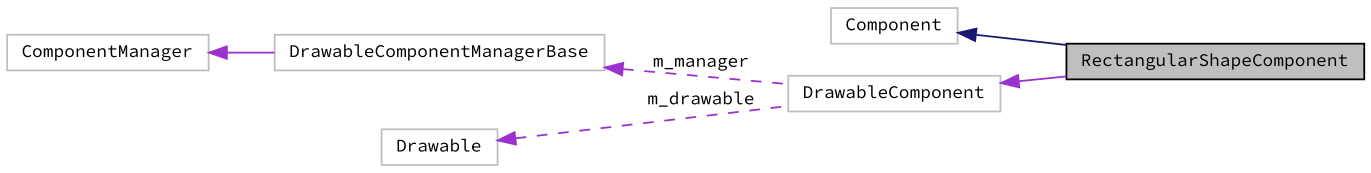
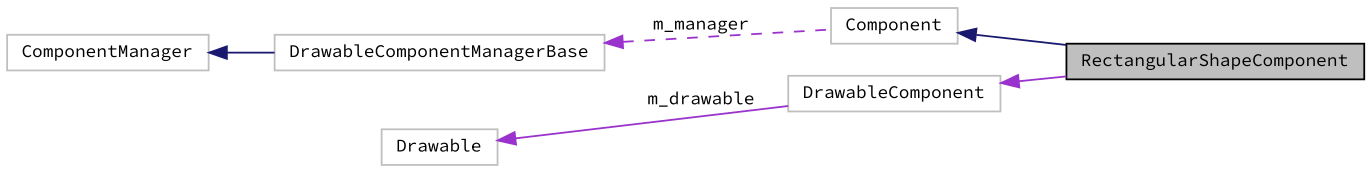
edge "DrawableComponentManagerBase" -> "ComponentManager": color darkorchid3 -> midnightblue
edge "DrawableComponent" -> "DrawableComponentManagerBase": now "Component" -> "DrawableComponentManagerBase"
edge "DrawableComponent" -> "Drawable": style dashed -> solid
